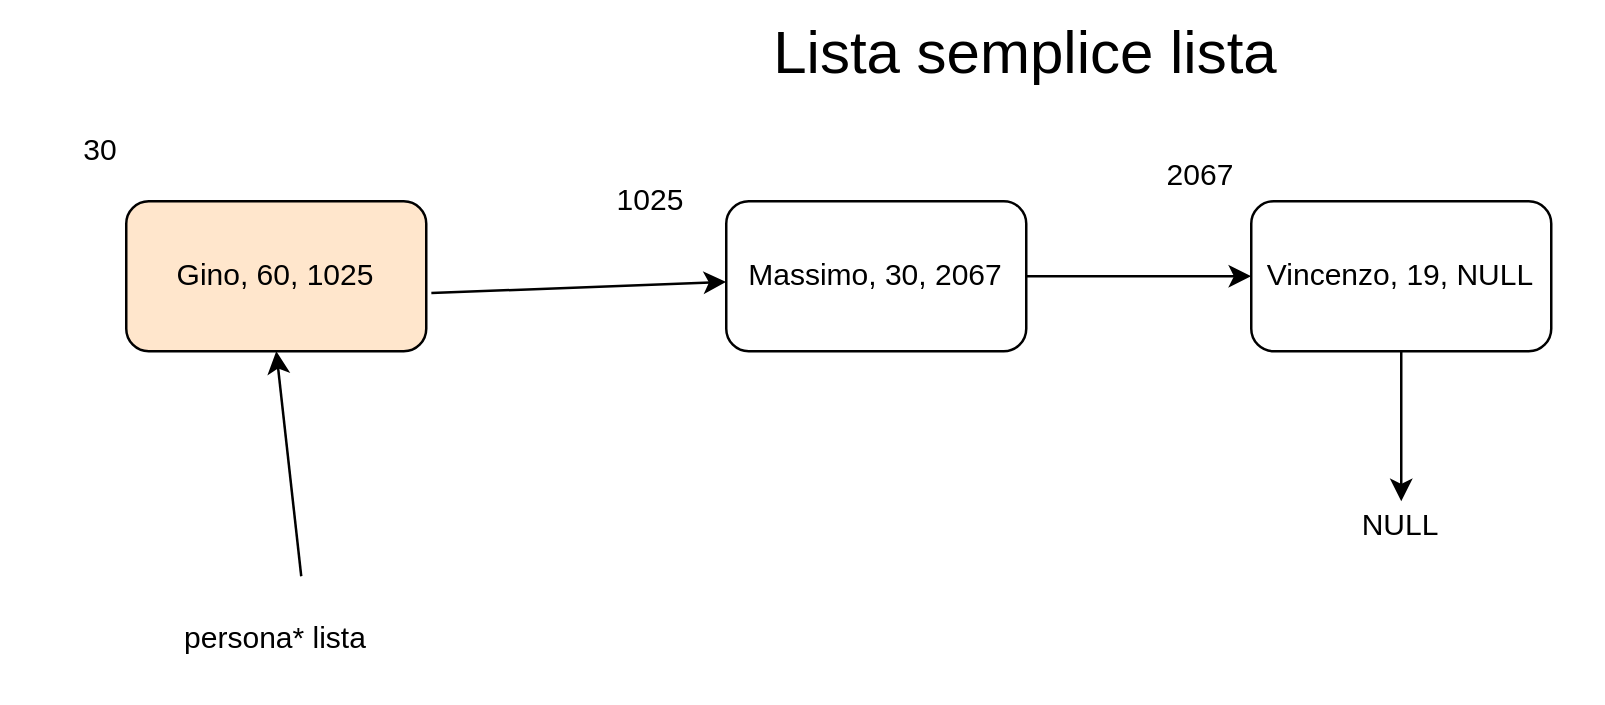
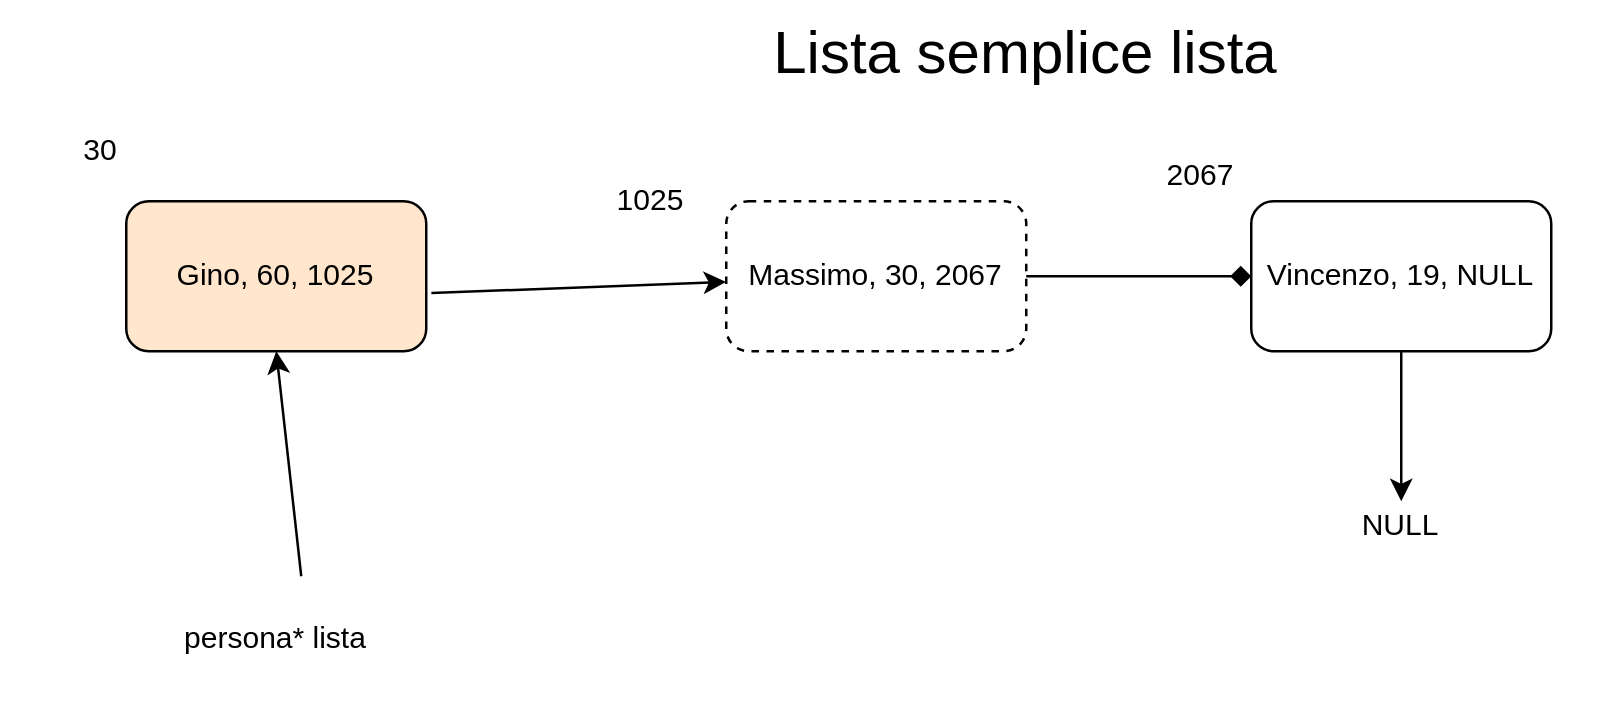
node "Massimo, 30, 2067": style solid -> dashed
edge "Massimo, 30, 2067" -> "Vincenzo, 19, NULL": arrowhead classic -> diamond
